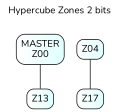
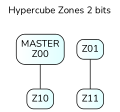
node "Z04": label "Z04" -> "Z01"
node "Z13": label "Z13" -> "Z10"
node "Z17": label "Z17" -> "Z11"
